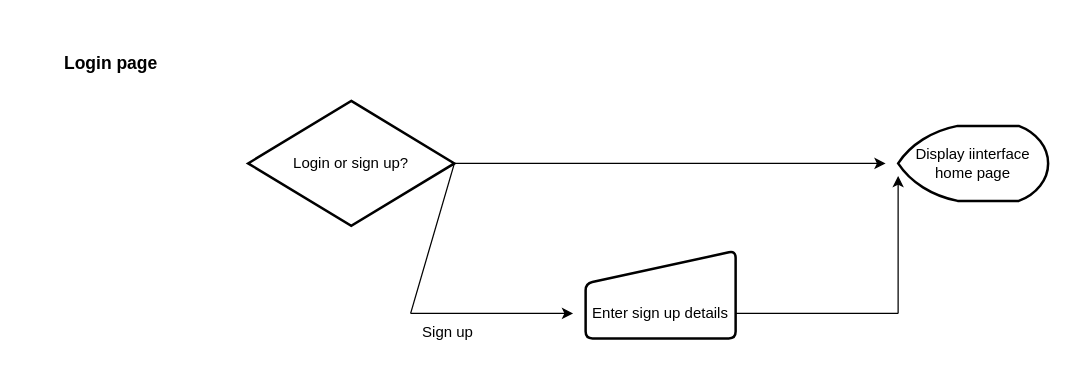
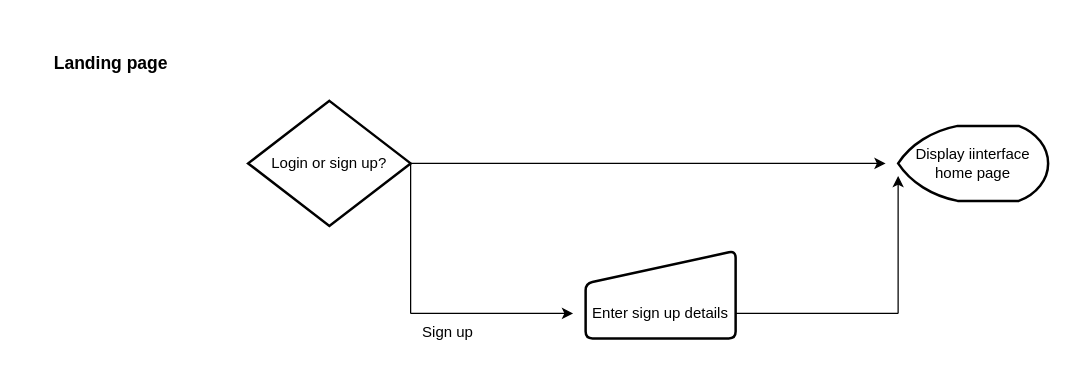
node "Login page": label "Login page" -> "Landing page"
node "Login or sign up?": size 206x125 -> 163x125
